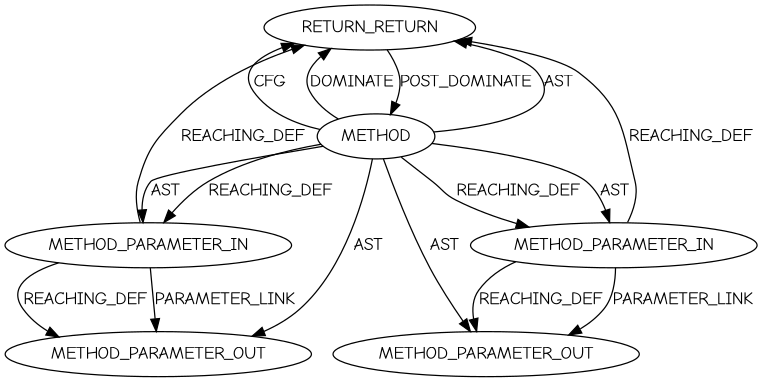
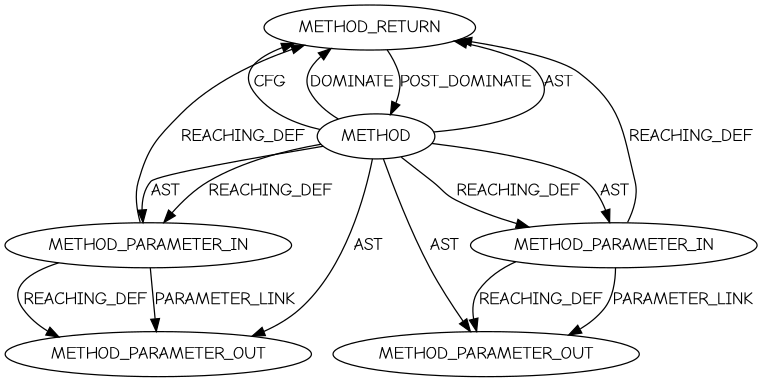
node "RETURN_RETURN": label "RETURN_RETURN" -> "METHOD_RETURN"
